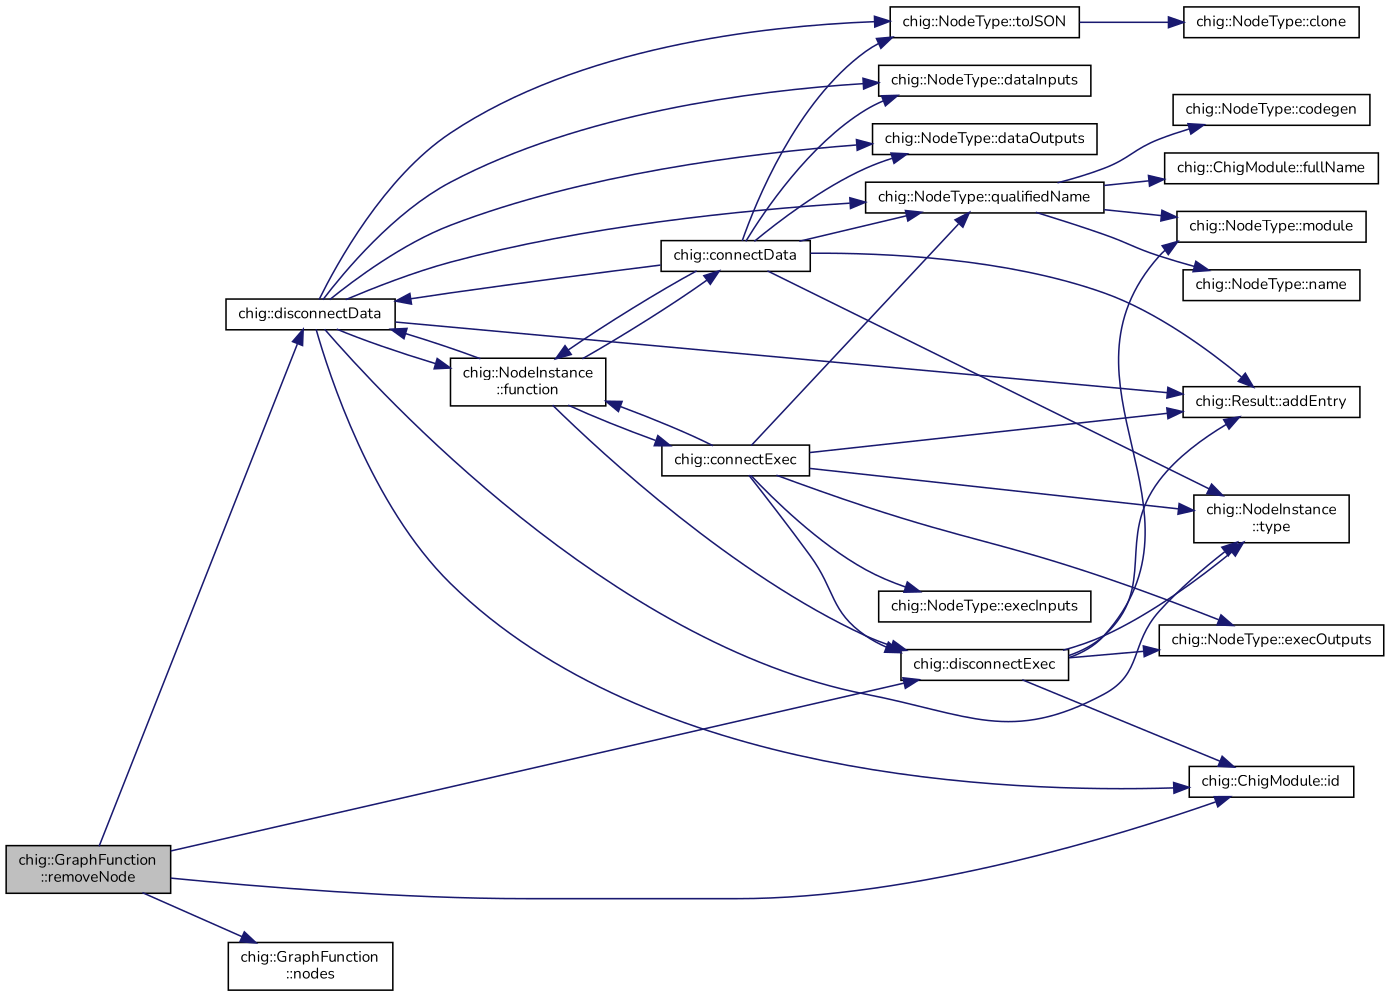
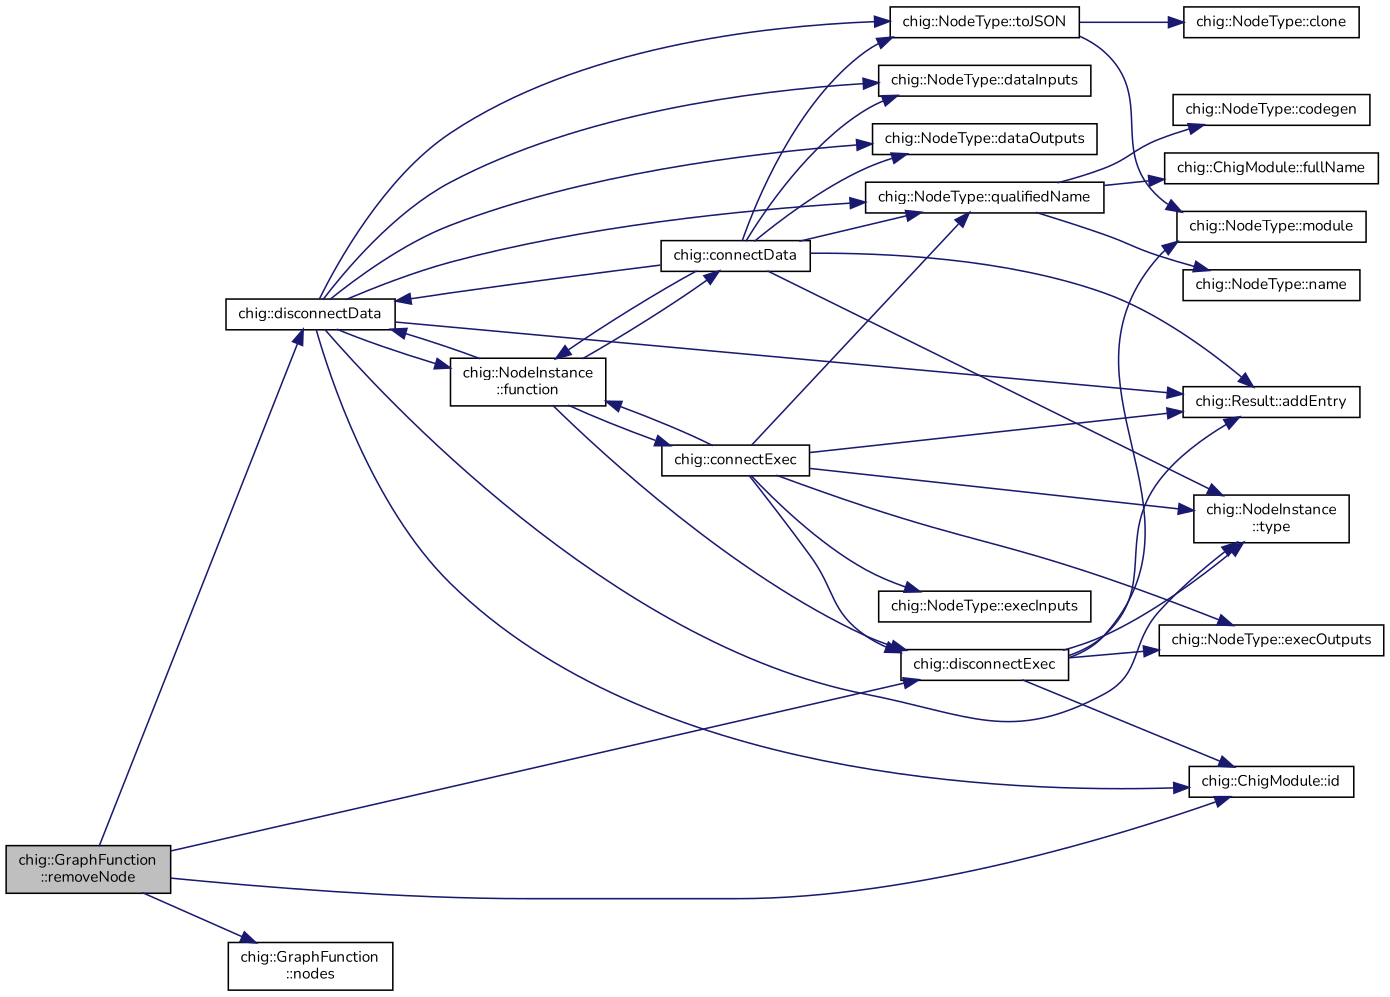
edge "chig::NodeType::qualifiedName" -> "chig::NodeType::module": now "chig::NodeType::toJSON" -> "chig::NodeType::module"
